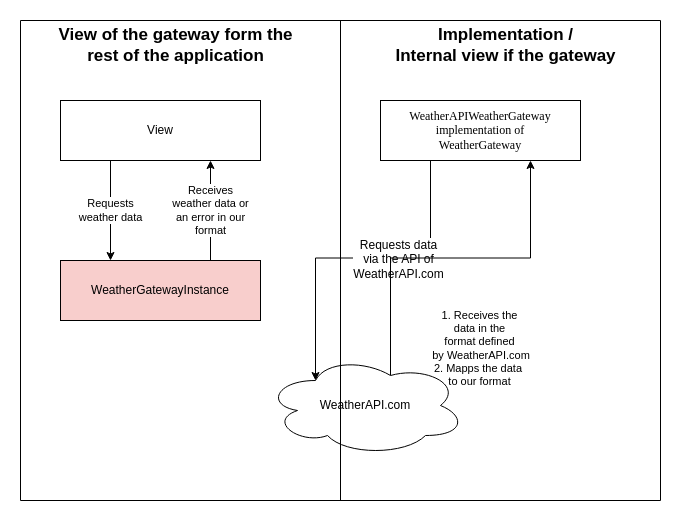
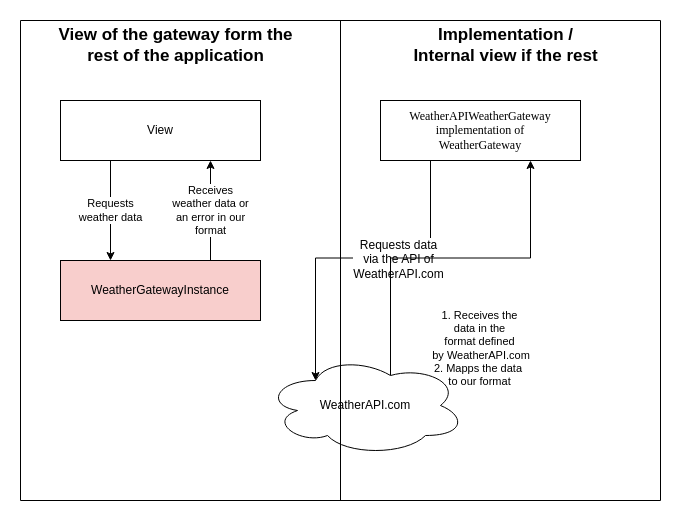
node "Implementation / Internal view if the gateway": label "Implementation / Internal view if the gateway" -> "Implementation / Internal view if the rest"
